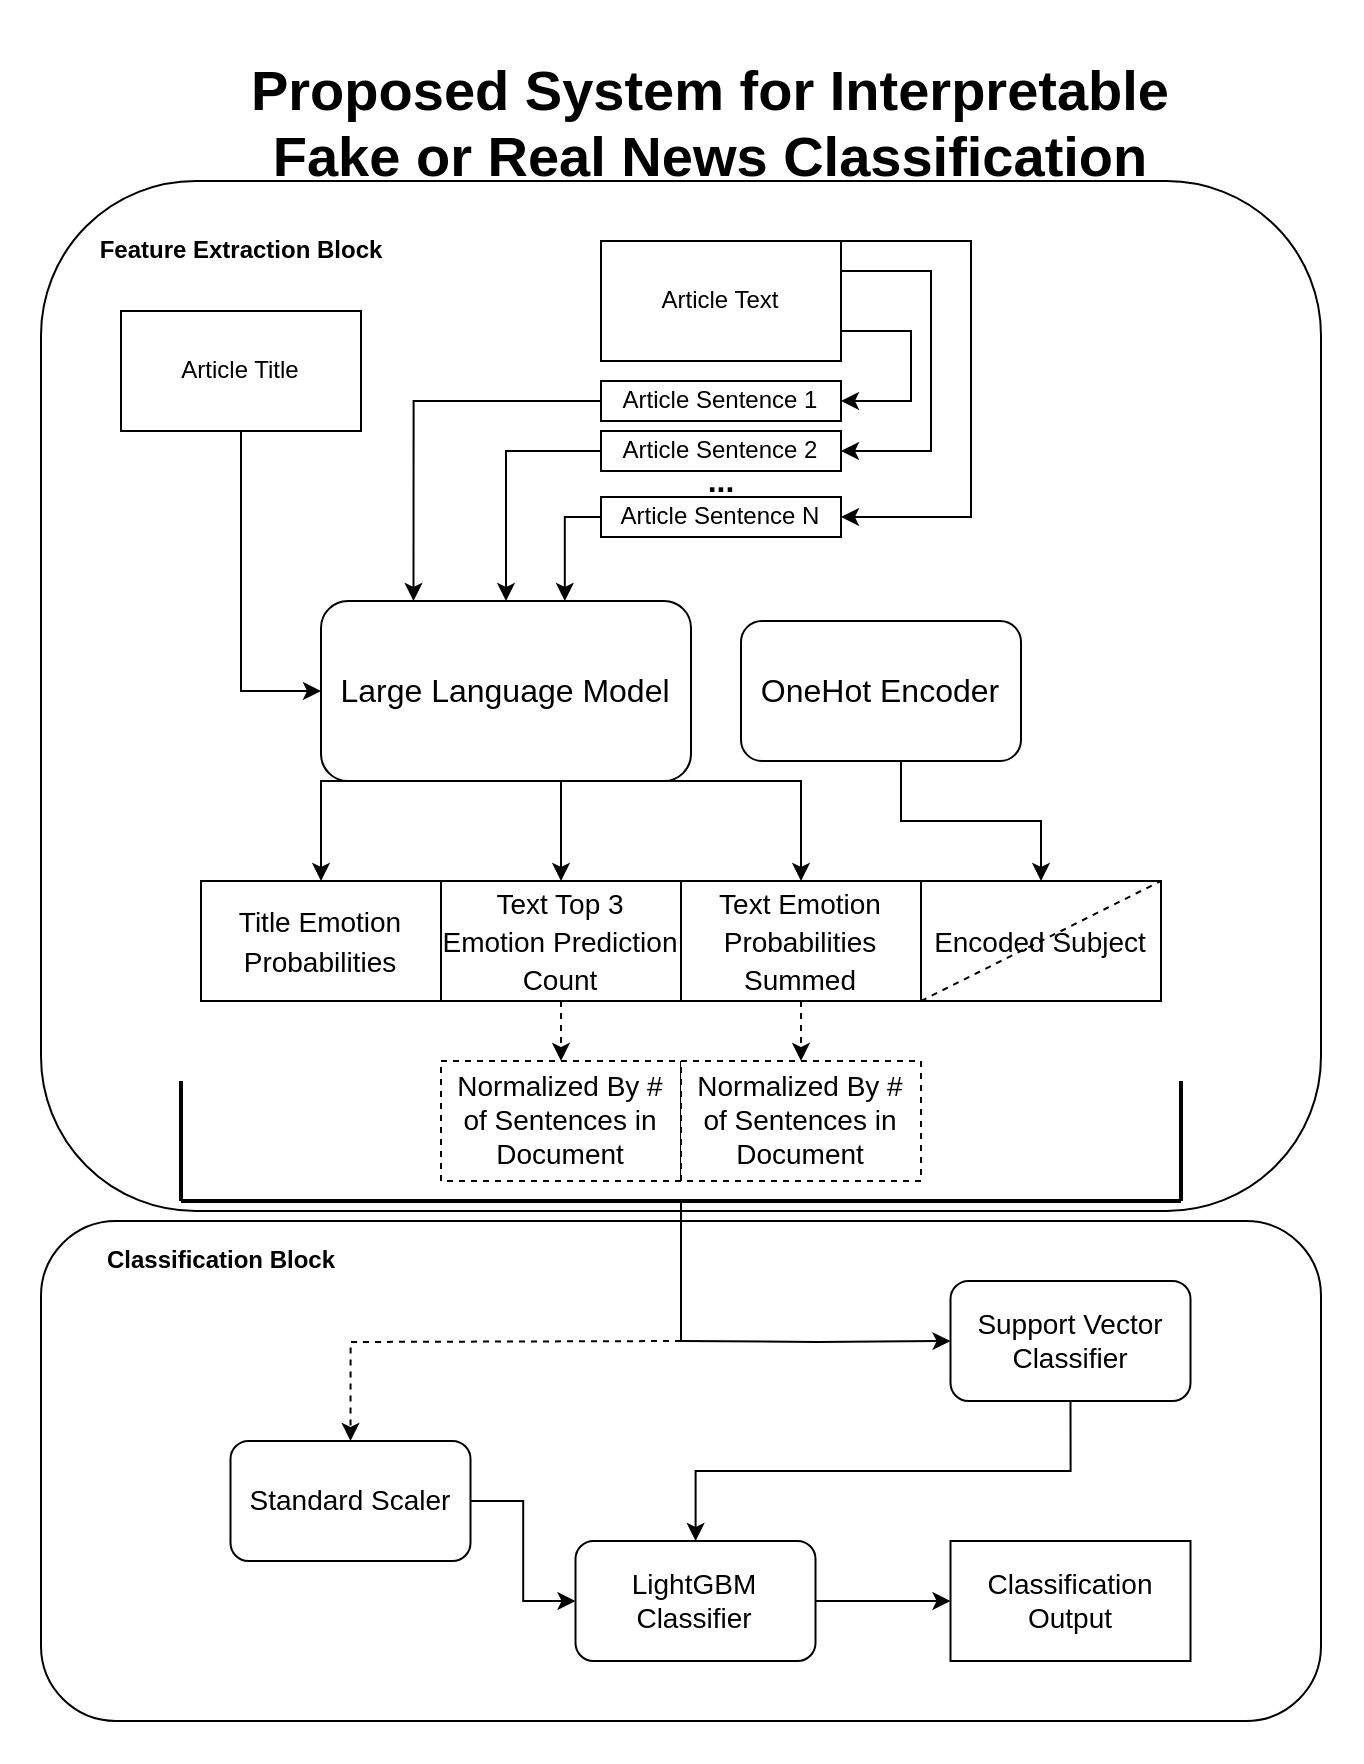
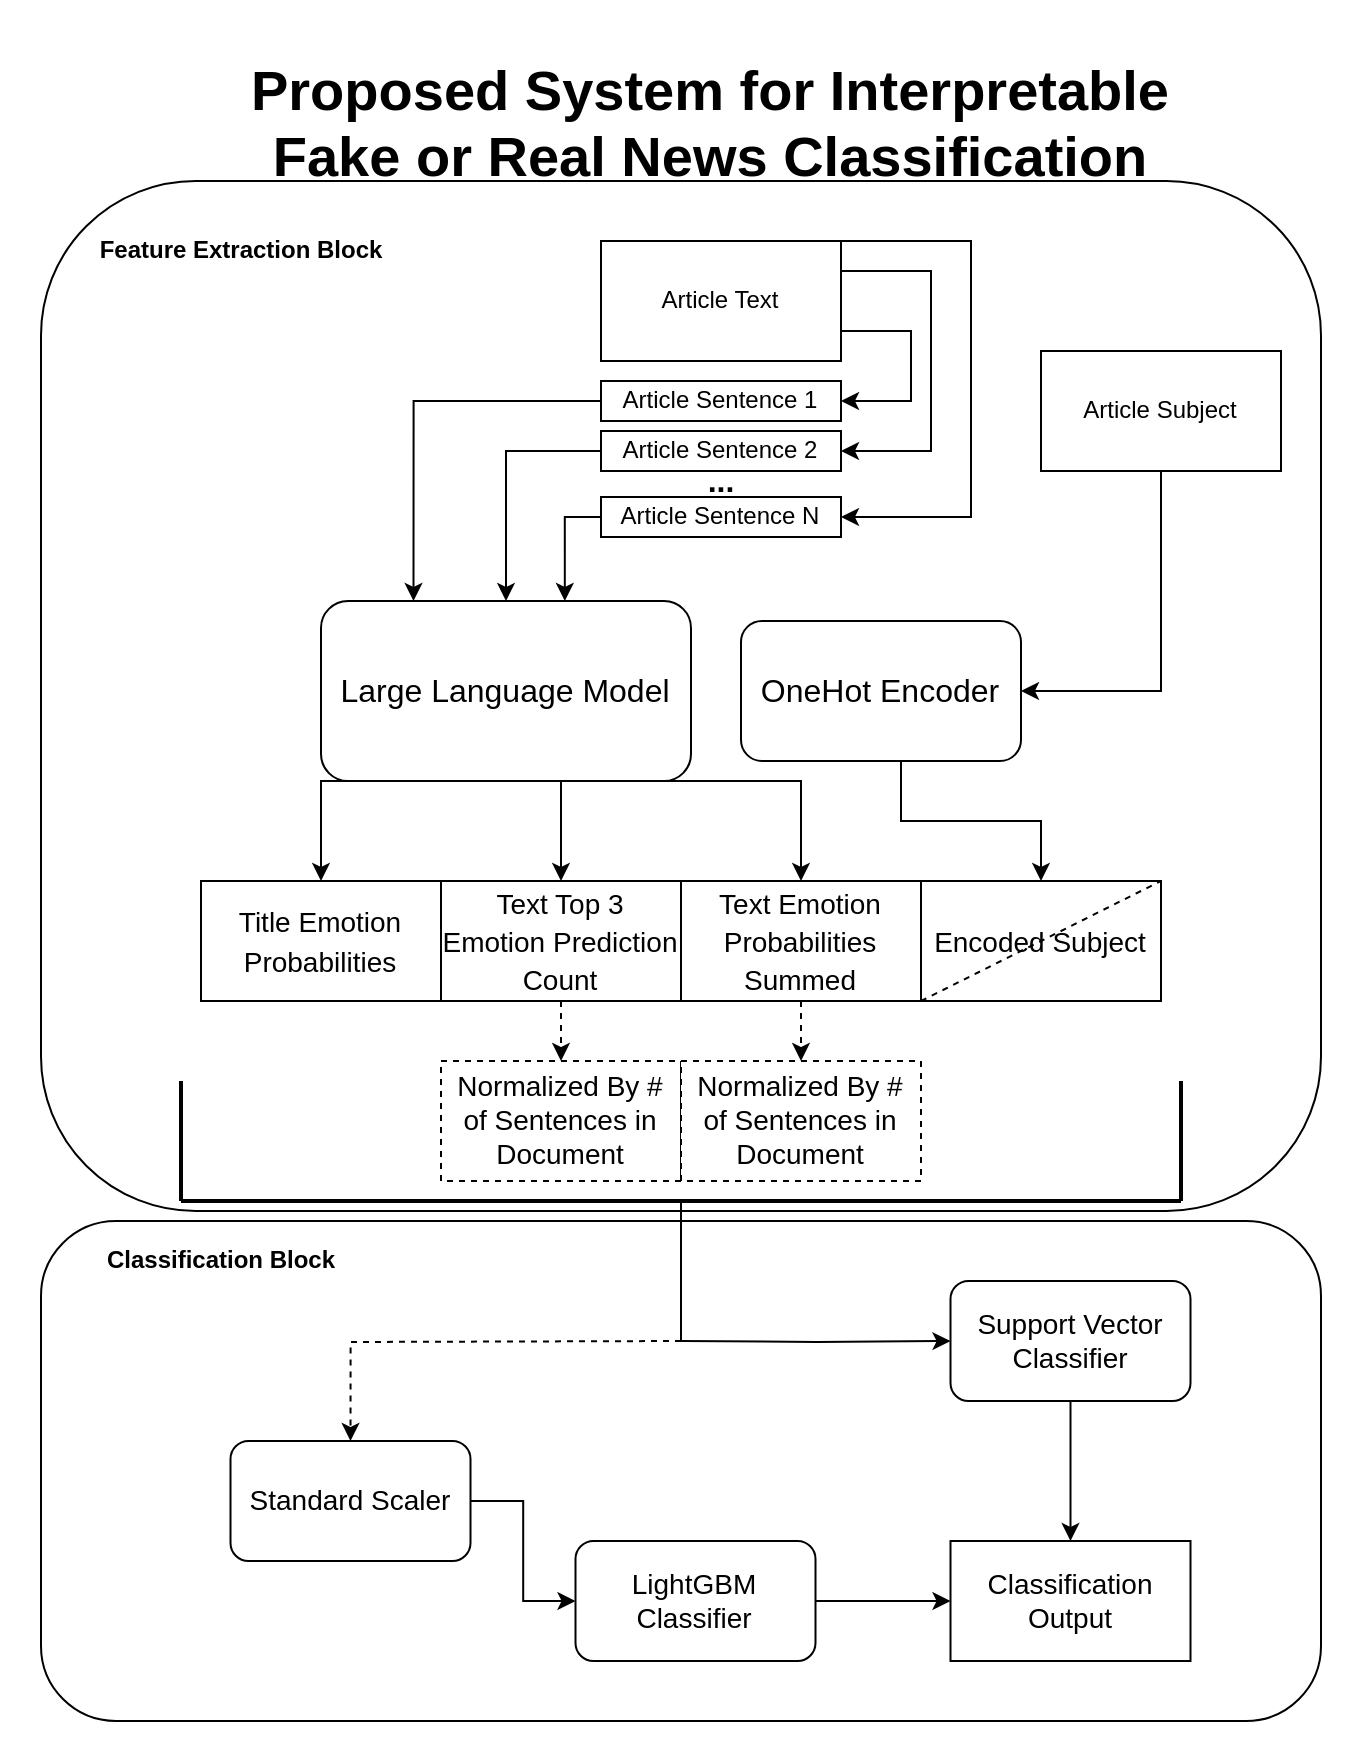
node "Article Title": removed
node "Article Subject": added
edge "Article Title" -> "Large Language Model": removed
edge "Article Subject" -> "OneHot Encoder": added
edge "Support Vector Classifier" -> "LightGBM Classifier": now "Support Vector Classifier" -> "Classification Output"
